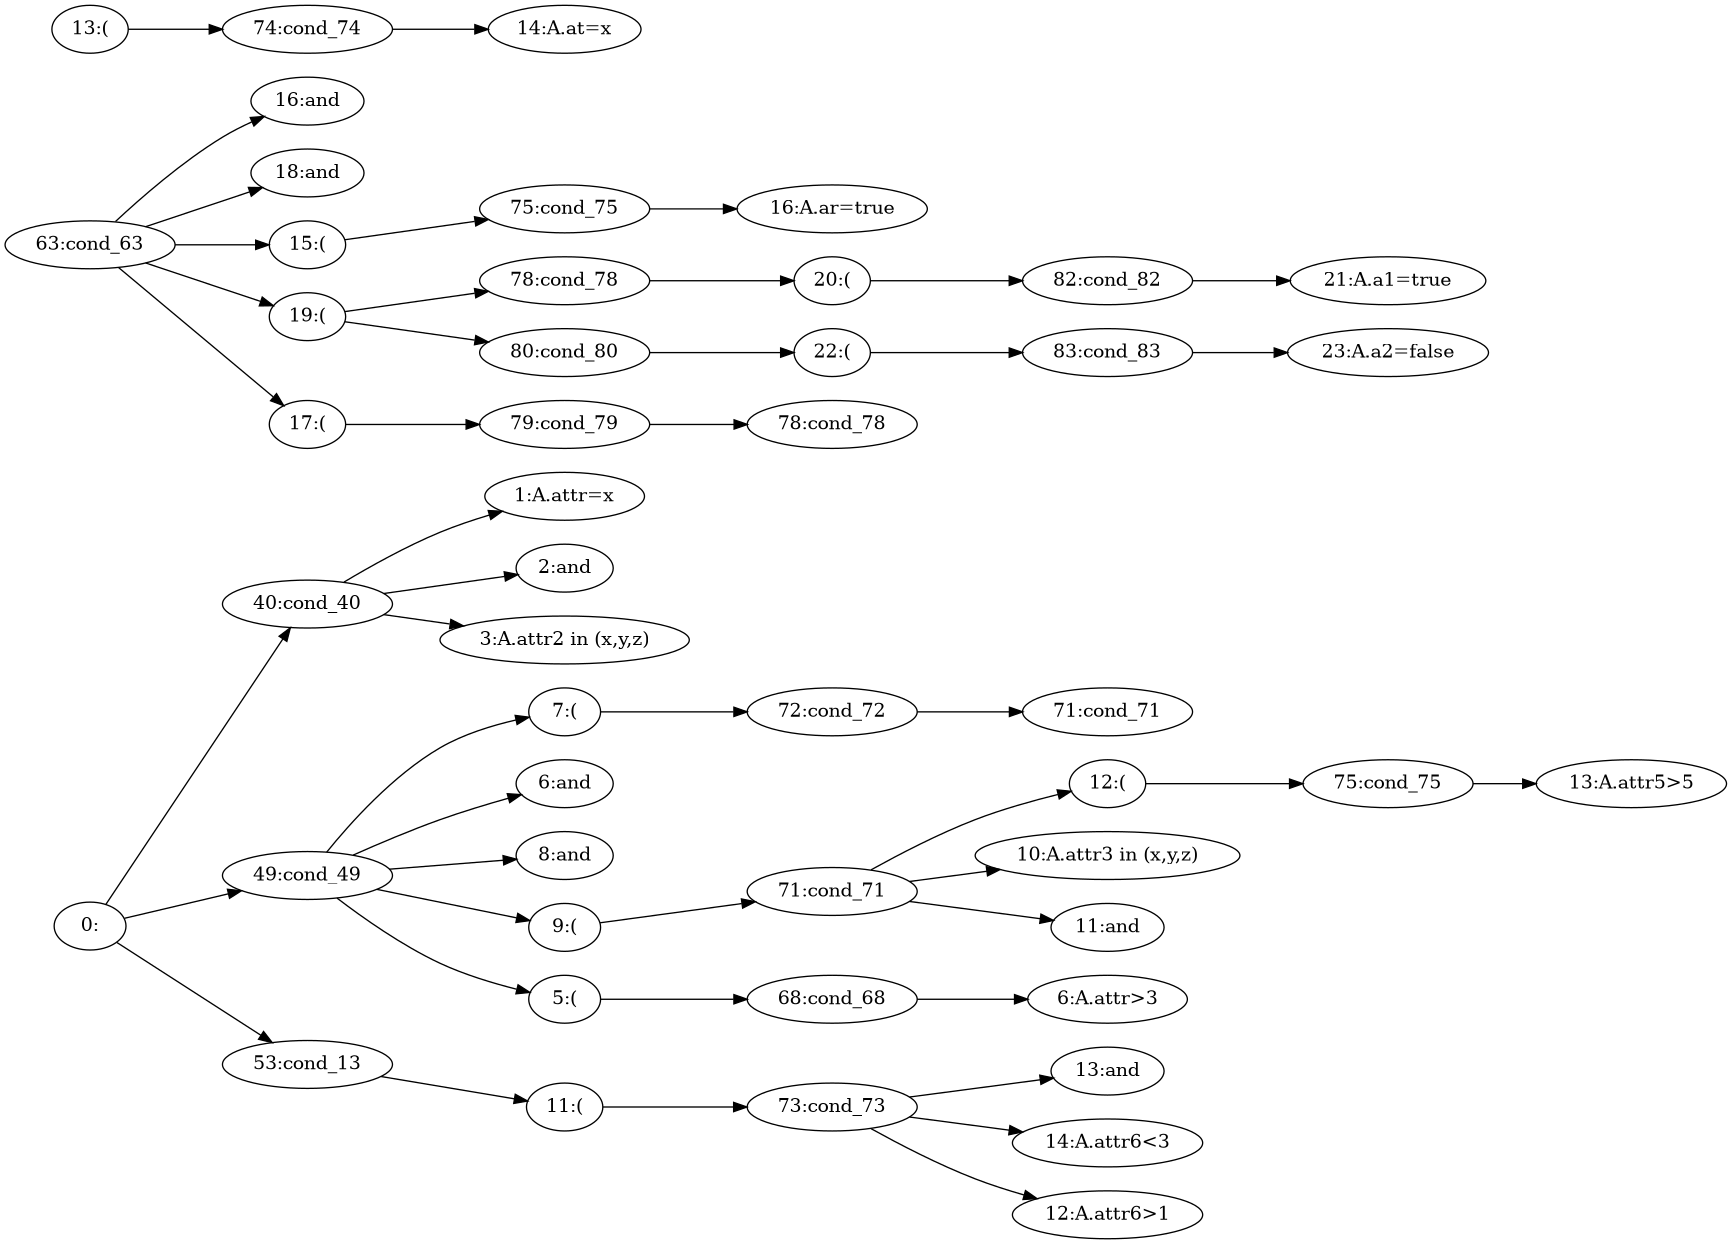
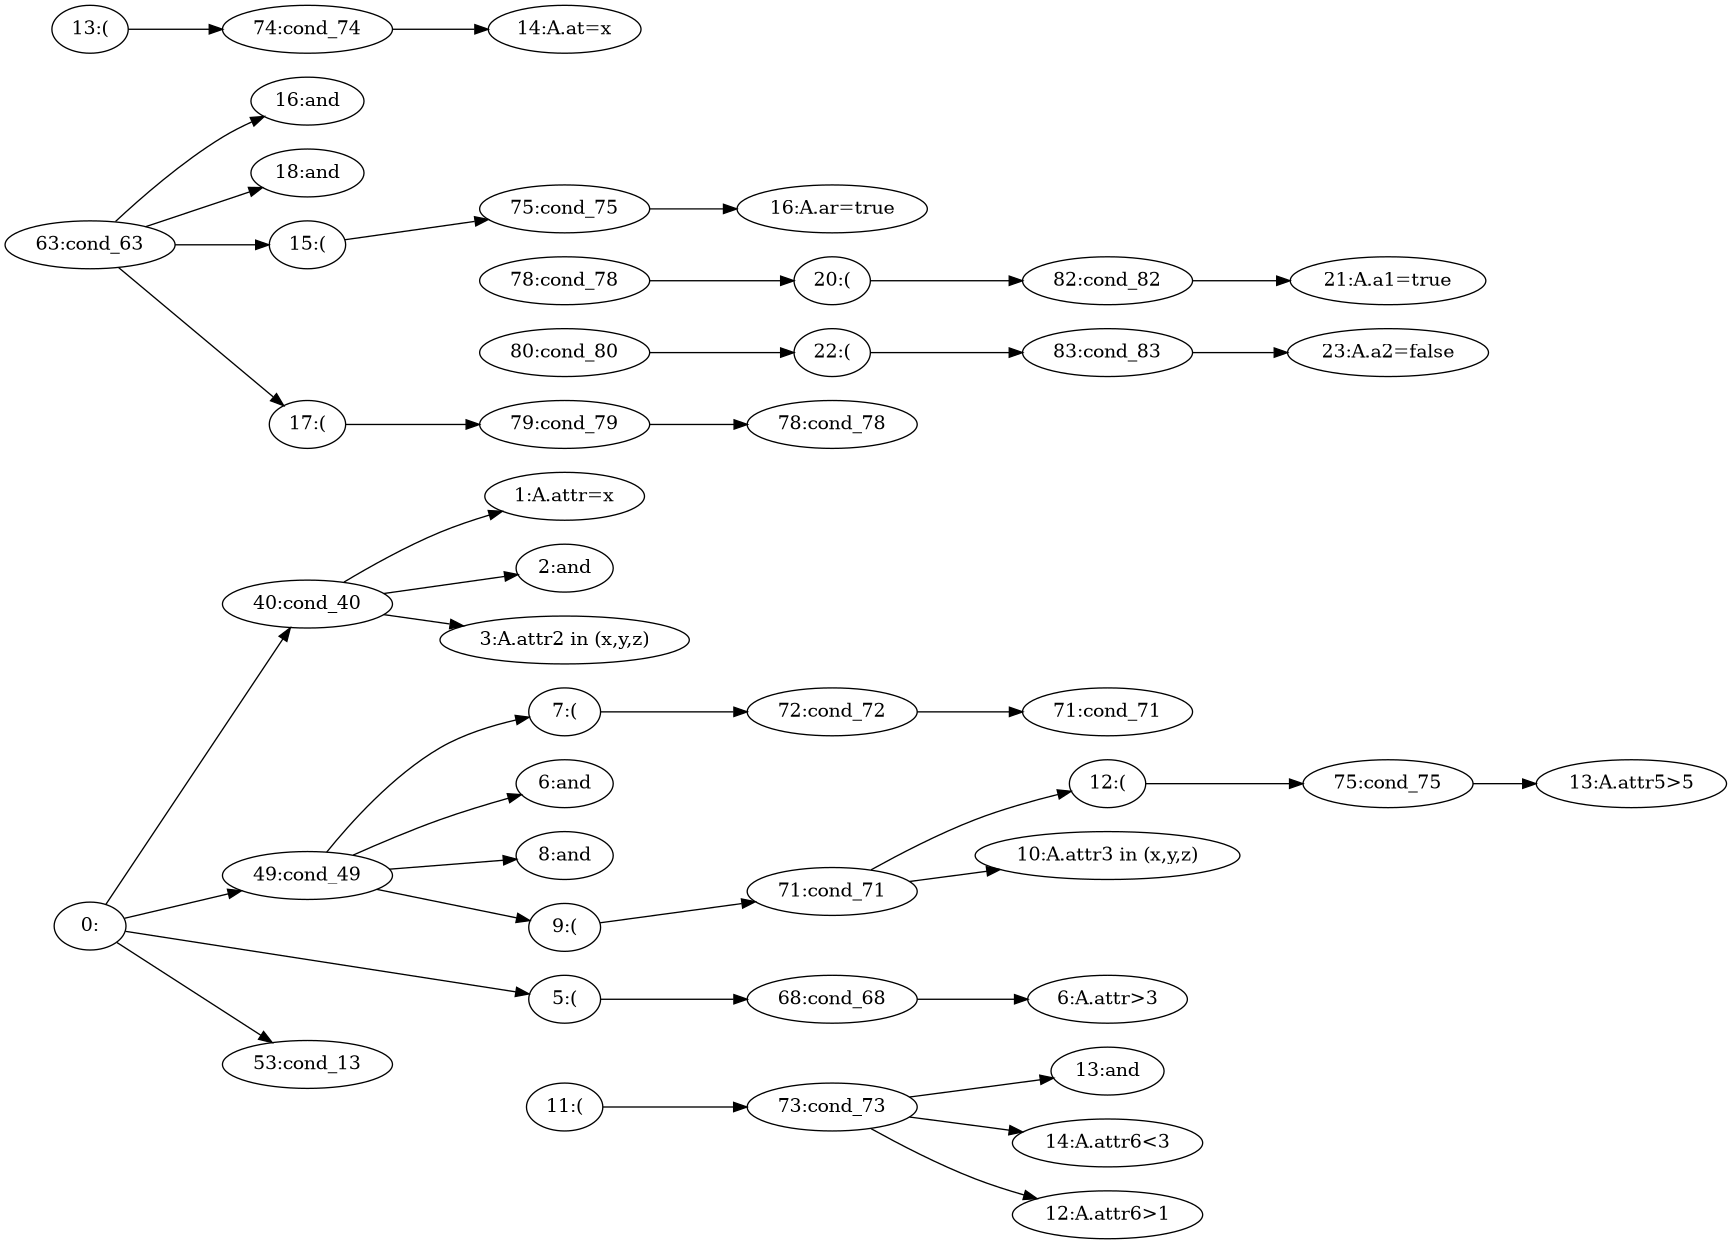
node "19:(": removed
node "11:and": removed
edge "49:cond_49" -> "5:(": now "0:" -> "5:("
edge "53:cond_13" -> "11:(": removed
